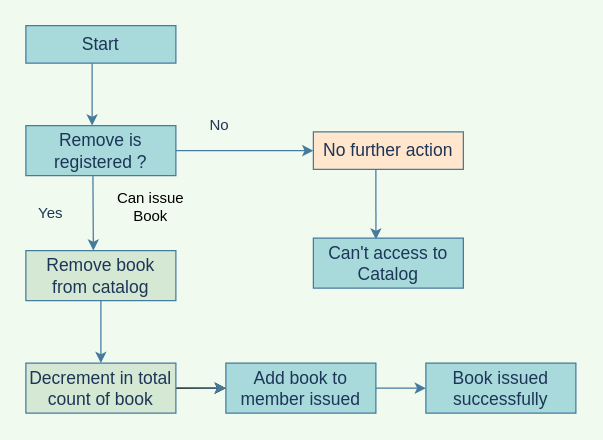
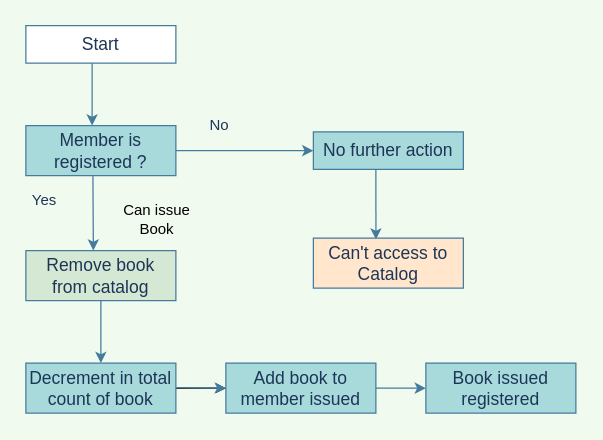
node "Start": fillcolor #a8dadc -> #ffffff
node "Remove is registered ?": label "Remove is registered ?" -> "Member is registered ?"
node "No further action": fillcolor #ffe6cc -> #a8dadc
node "Can issue Book": moved (151, 207) -> (157, 219)
node "Yes": moved (51, 213) -> (44, 201)
node "Can't access to Catalog": fillcolor #a8dadc -> #ffe6cc
node "Decrement in total count of book": fillcolor #d5e8d4 -> #a8dadc
edge "Decrement in total count of book" -> "Add book to member issued": arrowhead classic -> open
node "Book issued successfully": label "Book issued successfully" -> "Book issued registered"
